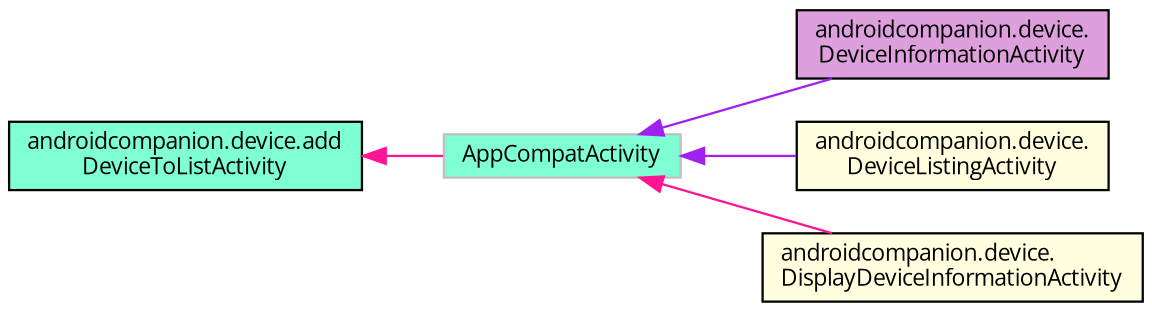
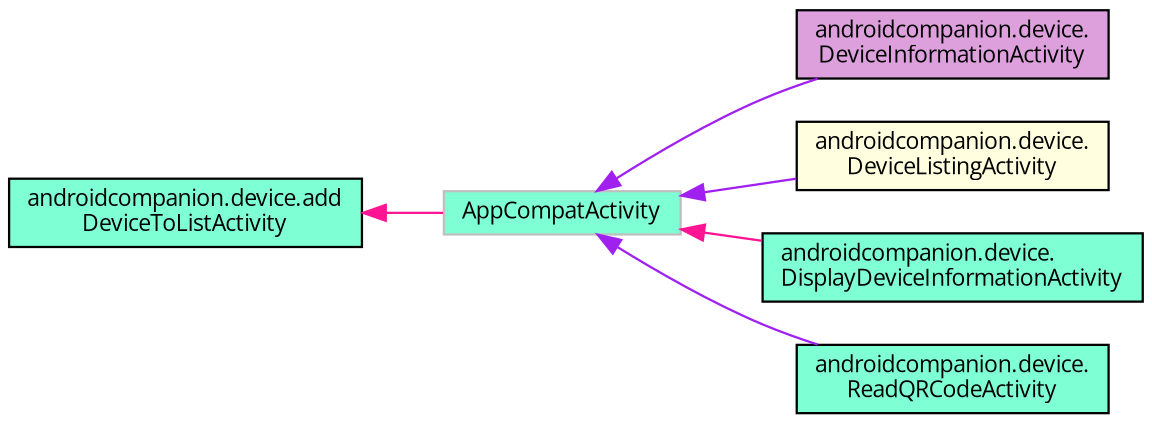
node "androidcompanion.device. DisplayDeviceInformationActivity": fillcolor lightyellow -> aquamarine
node "androidcompanion.device. ReadQRCodeActivity": added
